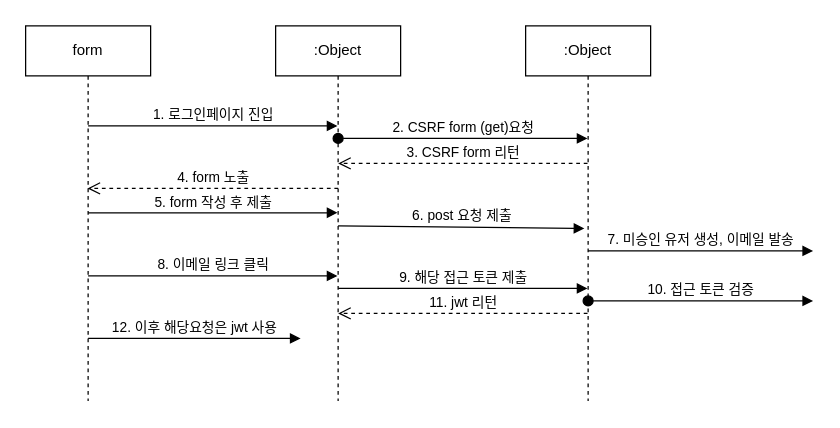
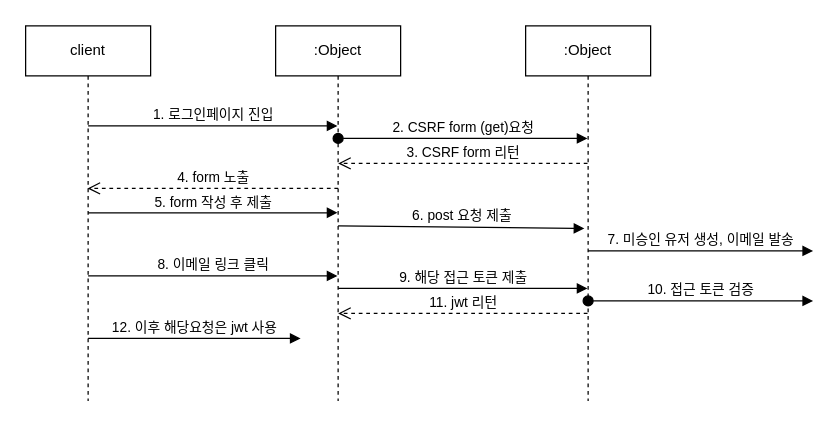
node "form": label "form" -> "client"
